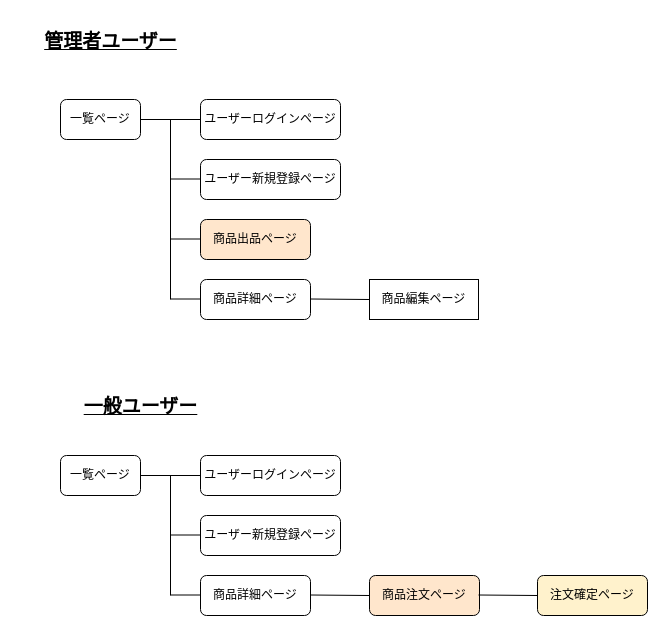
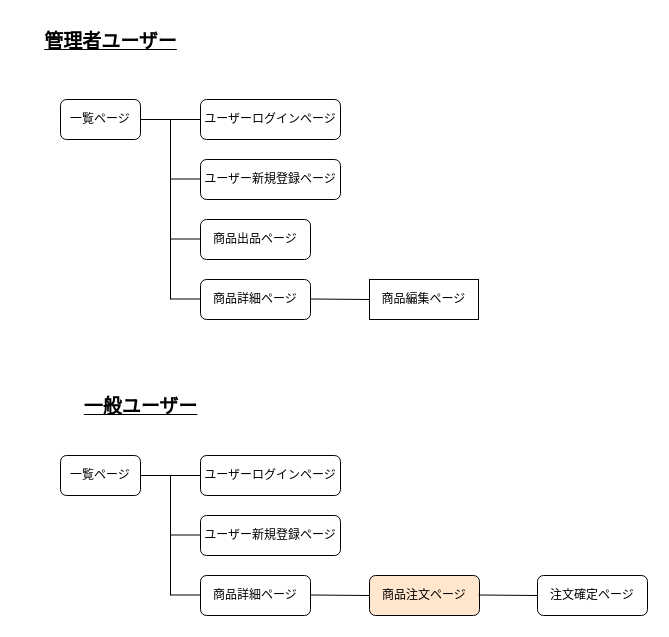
node "商品出品ページ": fillcolor #ffe6cc -> #ffffff
node "注文確定ページ": fillcolor #fff2cc -> #ffffff
